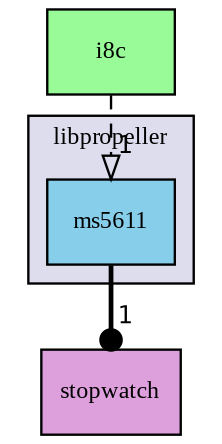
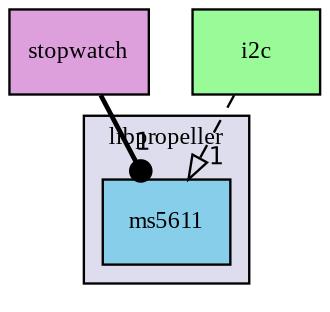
node "i8c": label "i8c" -> "i2c"
edge "ms5611" -> "stopwatch": reversed
